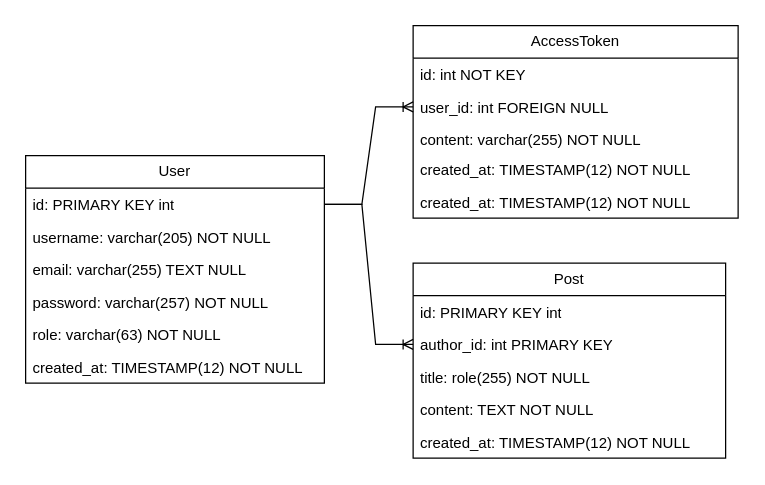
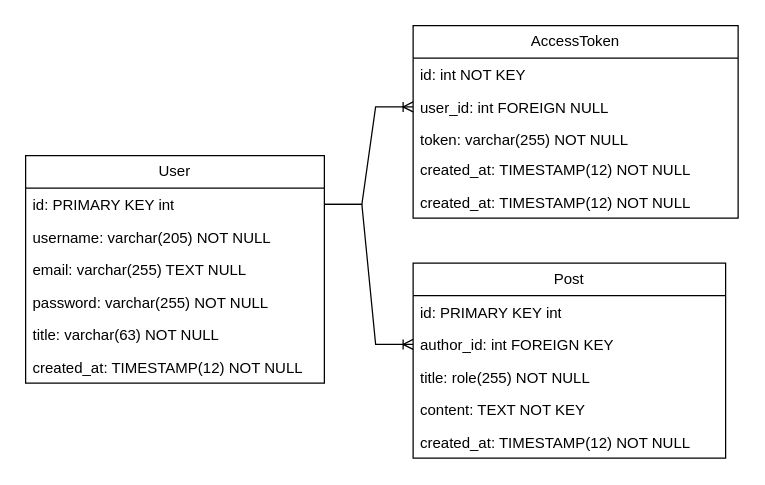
node "content: varchar(255) NOT NULL": label "content: varchar(255) NOT NULL" -> "token: varchar(255) NOT NULL"
node "password: varchar(257) NOT NULL": label "password: varchar(257) NOT NULL" -> "password: varchar(255) NOT NULL"
node "role: varchar(63) NOT NULL": label "role: varchar(63) NOT NULL" -> "title: varchar(63) NOT NULL"
node "author_id: int PRIMARY KEY": label "author_id: int PRIMARY KEY" -> "author_id: int FOREIGN KEY"
node "content: TEXT NOT NULL": label "content: TEXT NOT NULL" -> "content: TEXT NOT KEY"
